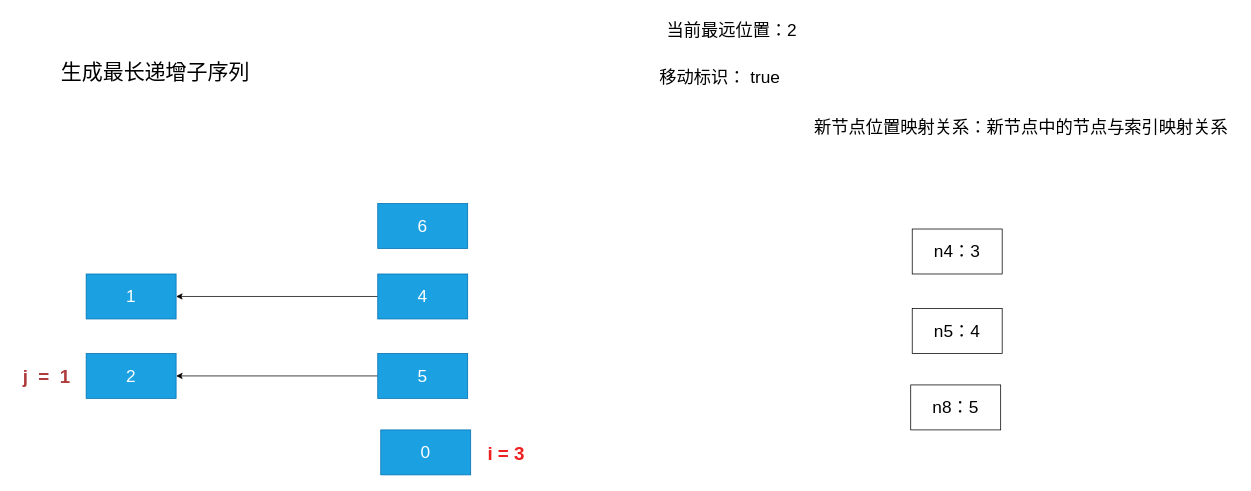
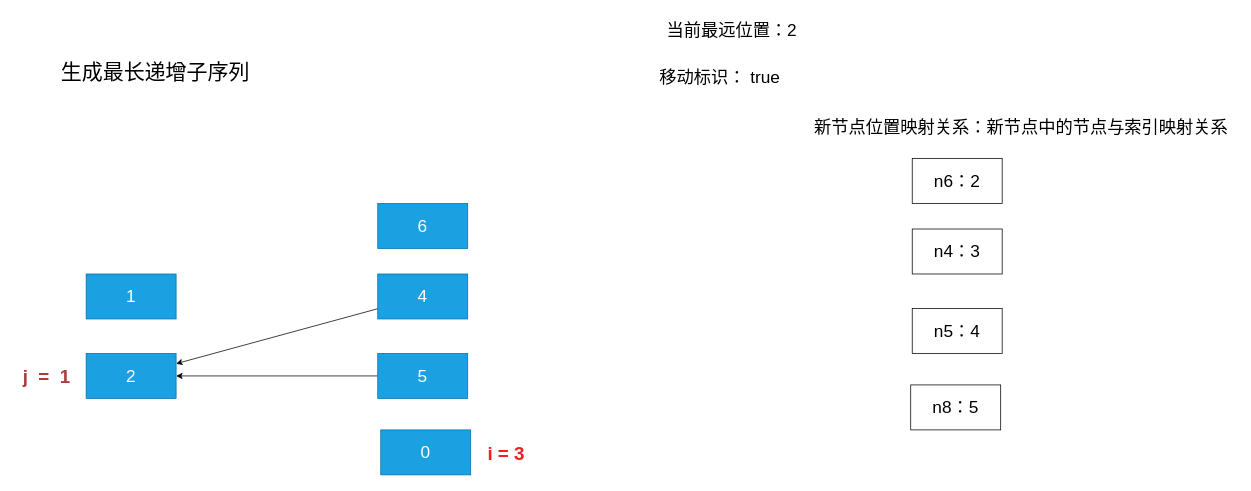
node "n6：2": added
edge "4" -> "1": now "4" -> "2"
